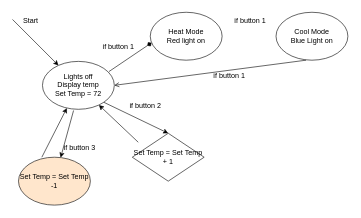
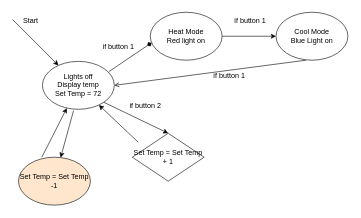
edge "Heat Mode Red light on" -> "Cool Mode Blue Light on": added
node "if button 3": removed
